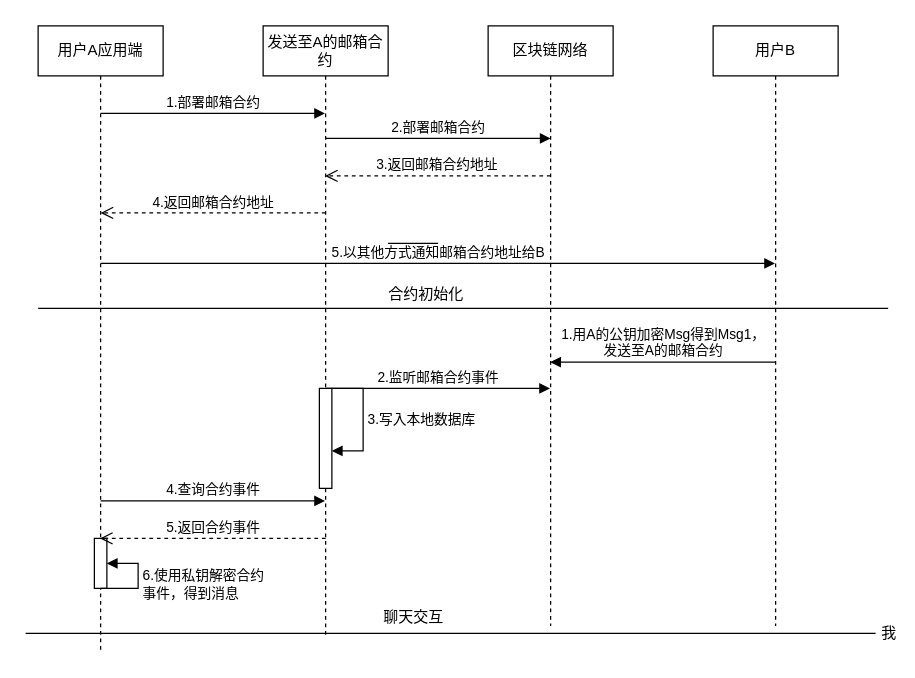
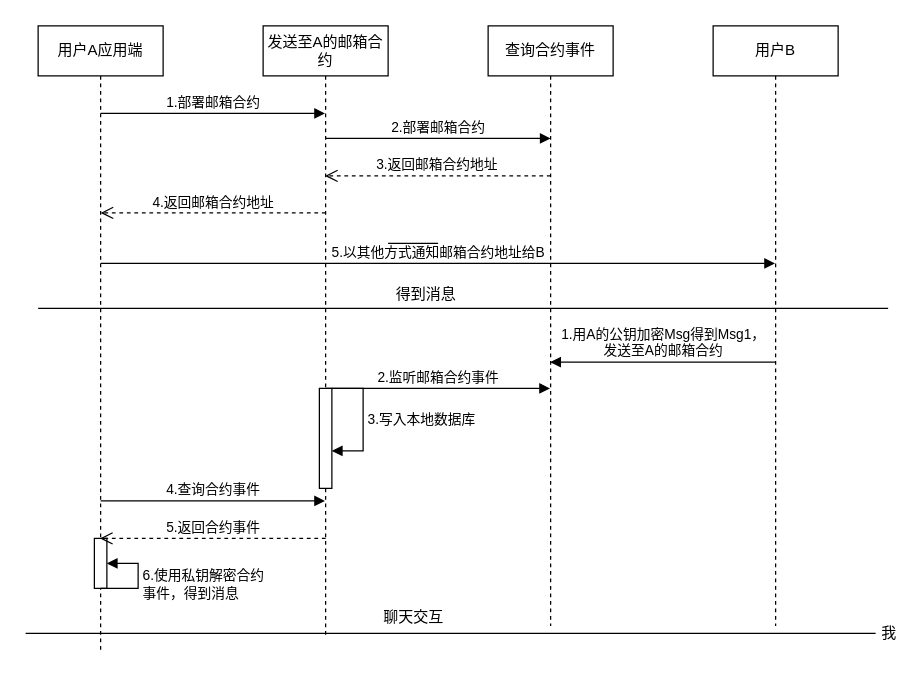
node "区块链网络": label "区块链网络" -> "查询合约事件"
node "合约初始化": label "合约初始化" -> "得到消息"
